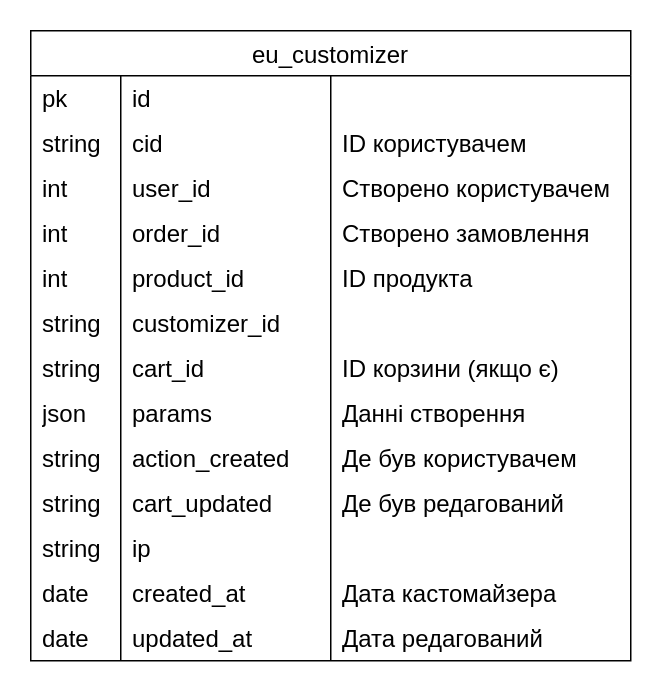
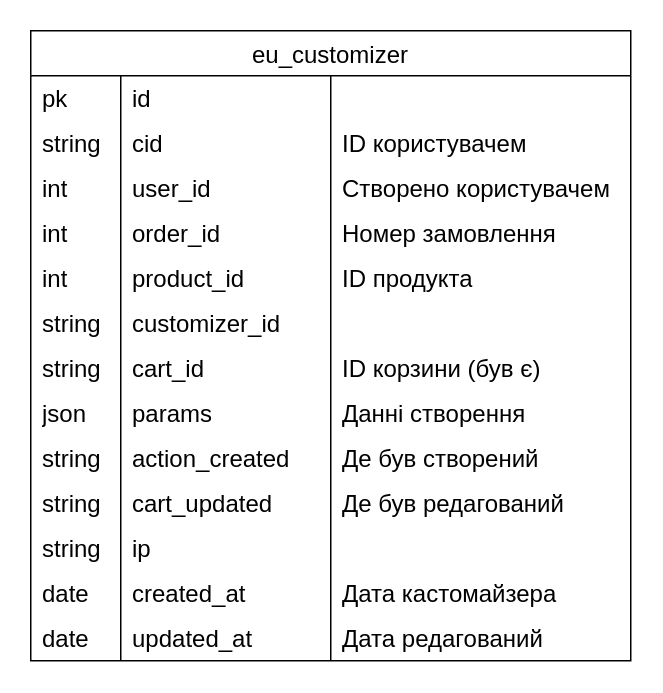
node "Створено замовлення": label "Створено замовлення" -> "Номер замовлення"
node "ID корзини (якщо є)": label "ID корзини (якщо є)" -> "ID корзини (був є)"
node "Де був користувачем": label "Де був користувачем" -> "Де був створений"
